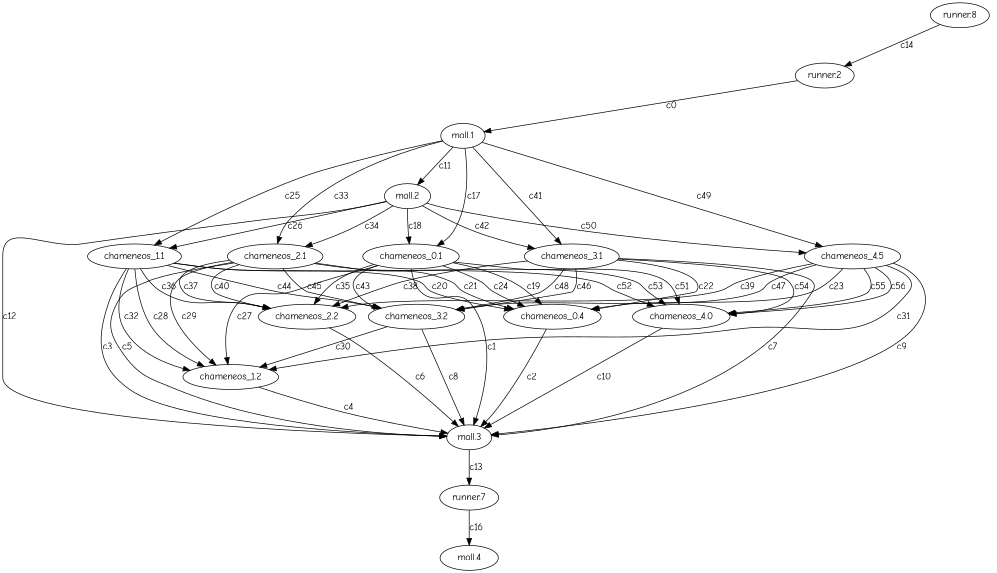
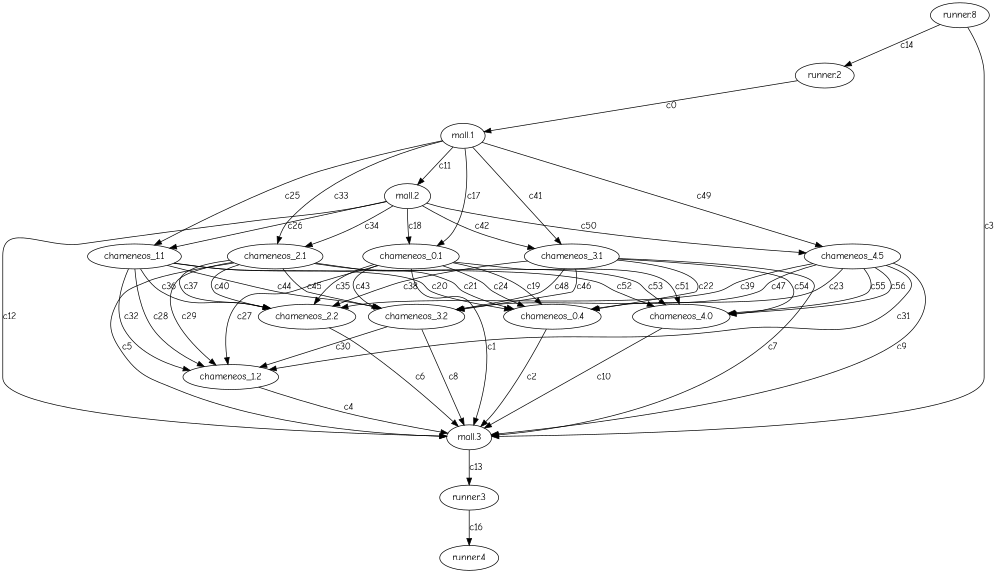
edge "chameneos_1.1" -> "mall.3": now "runner.8" -> "mall.3"
node "runner.7": label "runner.7" -> "runner.3"
node "mall.4": label "mall.4" -> "runner.4"
